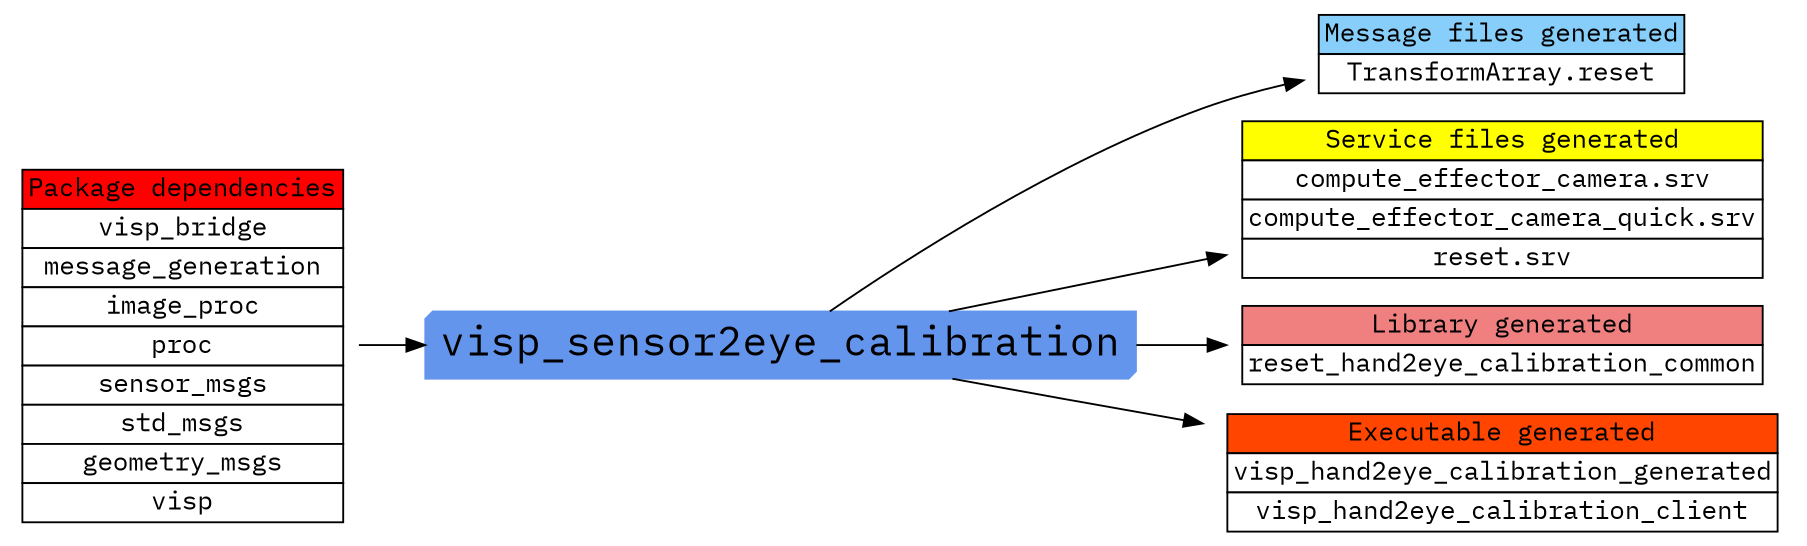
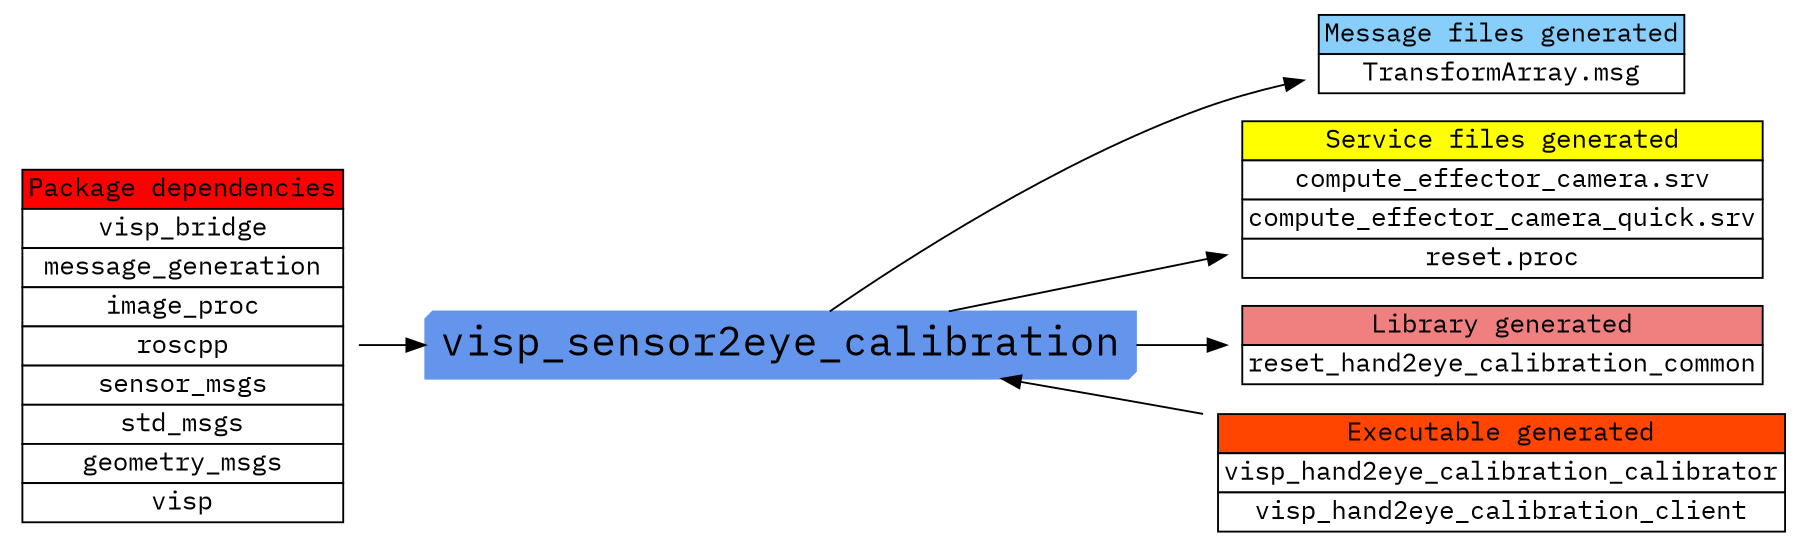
node "Message files generated": text "TransformArray.reset" -> "TransformArray.msg"
node "Service files generated": text "reset.srv" -> "reset.proc"
node "Package dependencies": text "proc" -> "roscpp"
edge "visp_sensor2eye_calibration" -> "Executable generated": reversed
node "Executable generated": text "visp_hand2eye_calibration_generated" -> "visp_hand2eye_calibration_calibrator"
